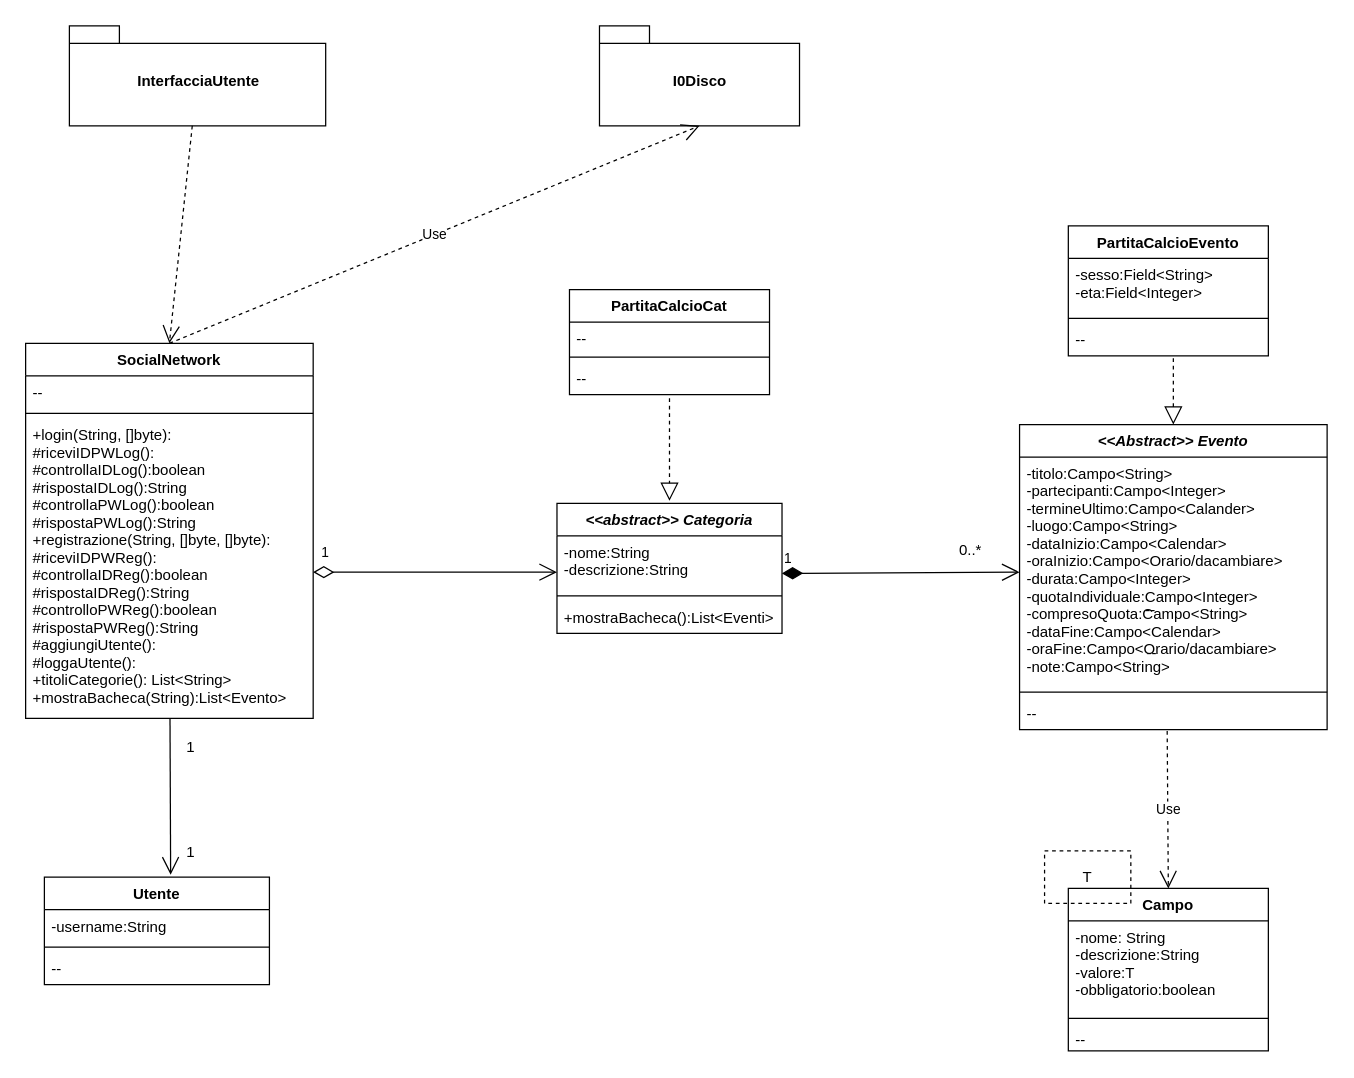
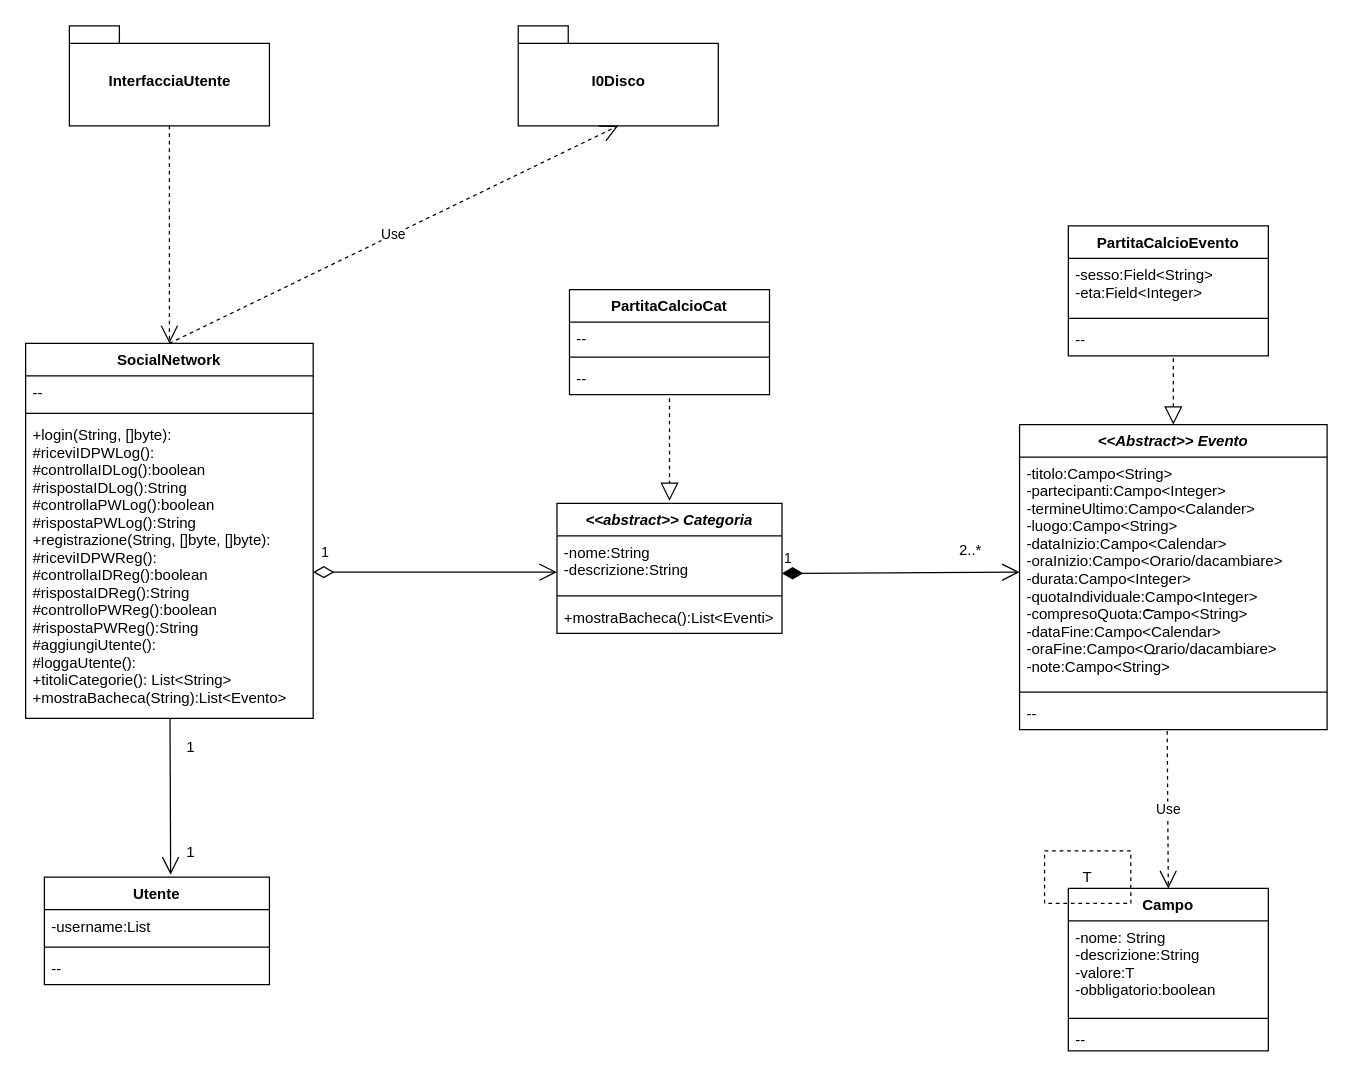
node "InterfacciaUtente": size 256x100 -> 200x100
node "I0Disco": moved (699, 76) -> (618, 76)
node "0..*": label "0..*" -> "2..*"
node "-username:String": label "-username:String" -> "-username:List"
